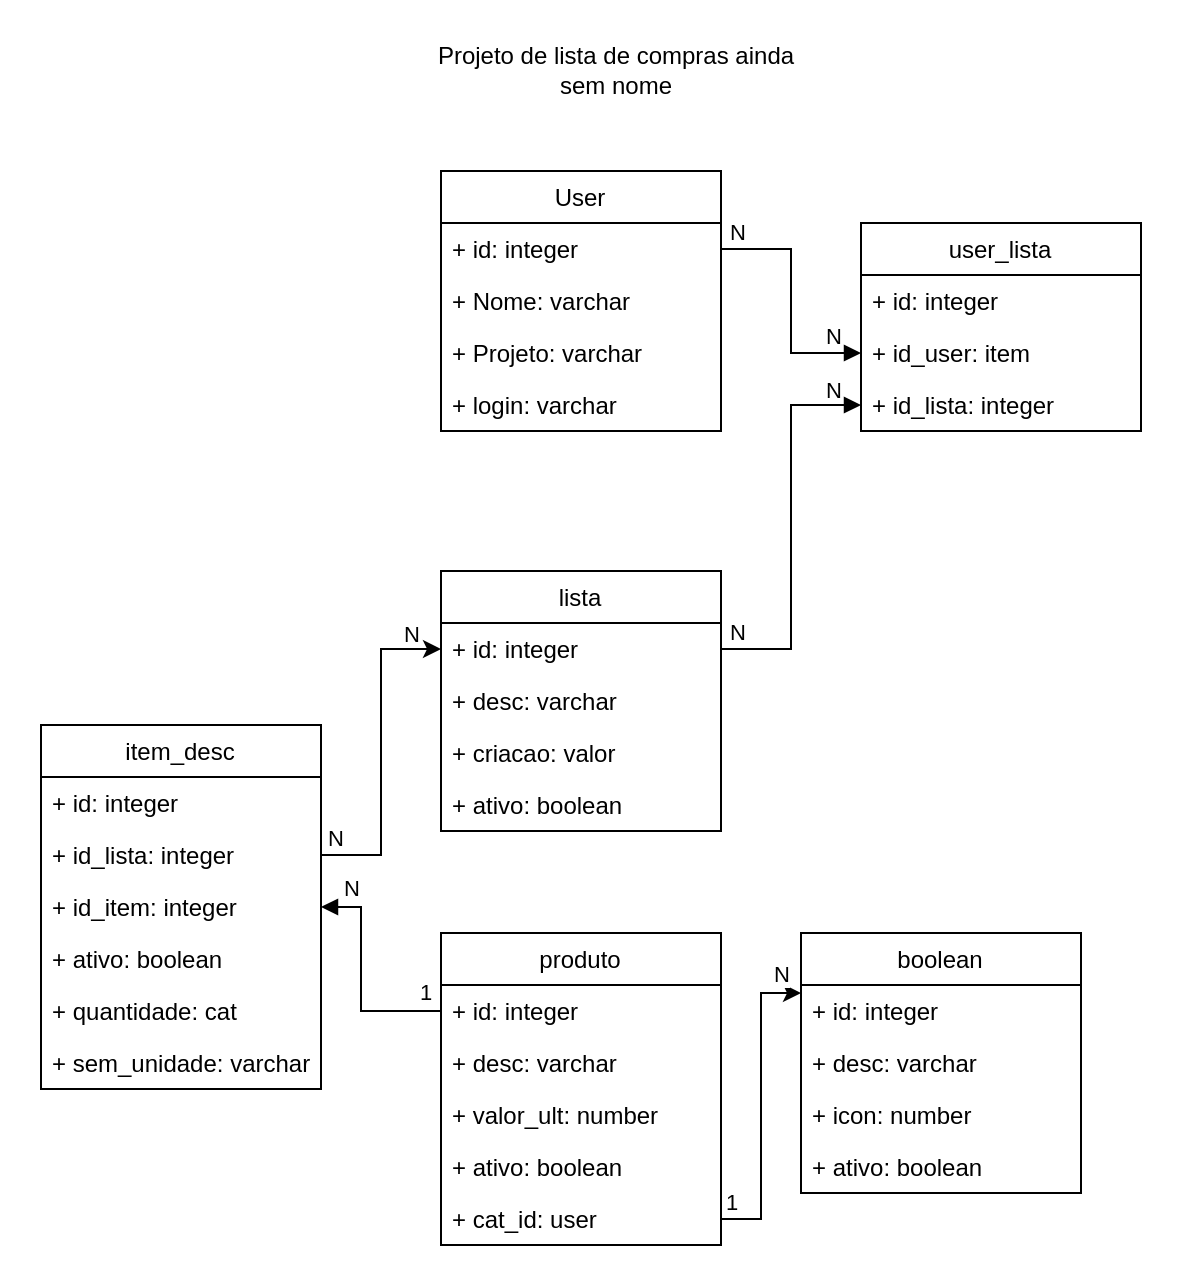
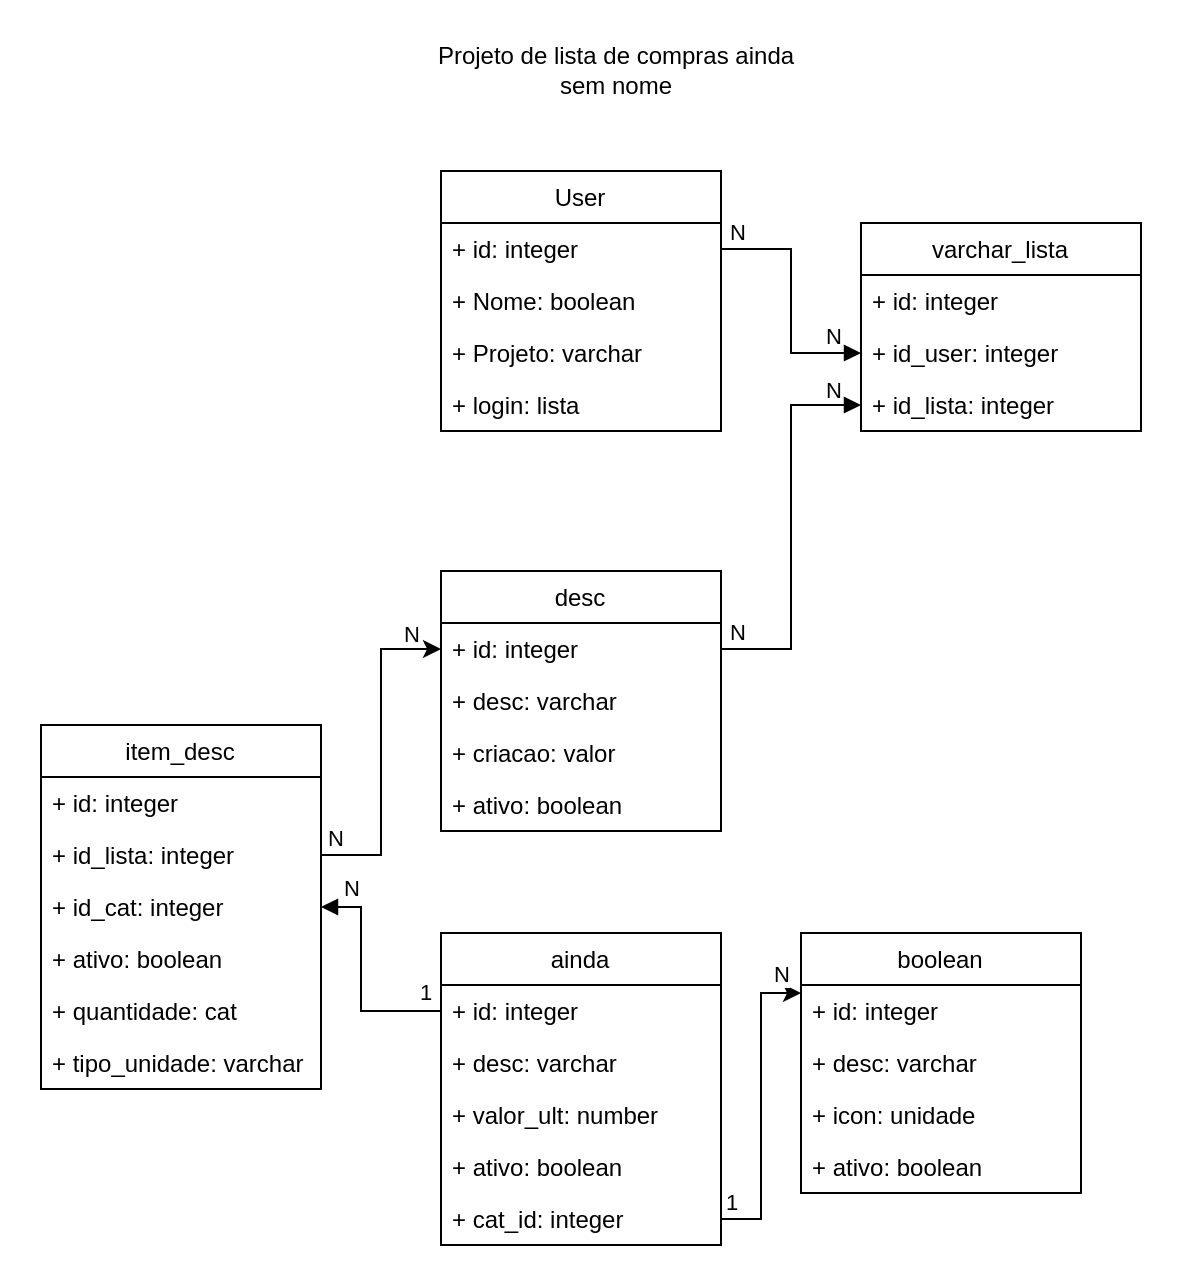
node "user_lista": label "user_lista" -> "varchar_lista"
node "+ Nome: varchar": label "+ Nome: varchar" -> "+ Nome: boolean"
node "+ id_user: item": label "+ id_user: item" -> "+ id_user: integer"
node "+ login: varchar": label "+ login: varchar" -> "+ login: lista"
node "lista": label "lista" -> "desc"
node "+ id_item: integer": label "+ id_item: integer" -> "+ id_cat: integer"
node "produto": label "produto" -> "ainda"
node "+ sem_unidade: varchar": label "+ sem_unidade: varchar" -> "+ tipo_unidade: varchar"
node "+ icon: number": label "+ icon: number" -> "+ icon: unidade"
node "+ cat_id: user": label "+ cat_id: user" -> "+ cat_id: integer"
